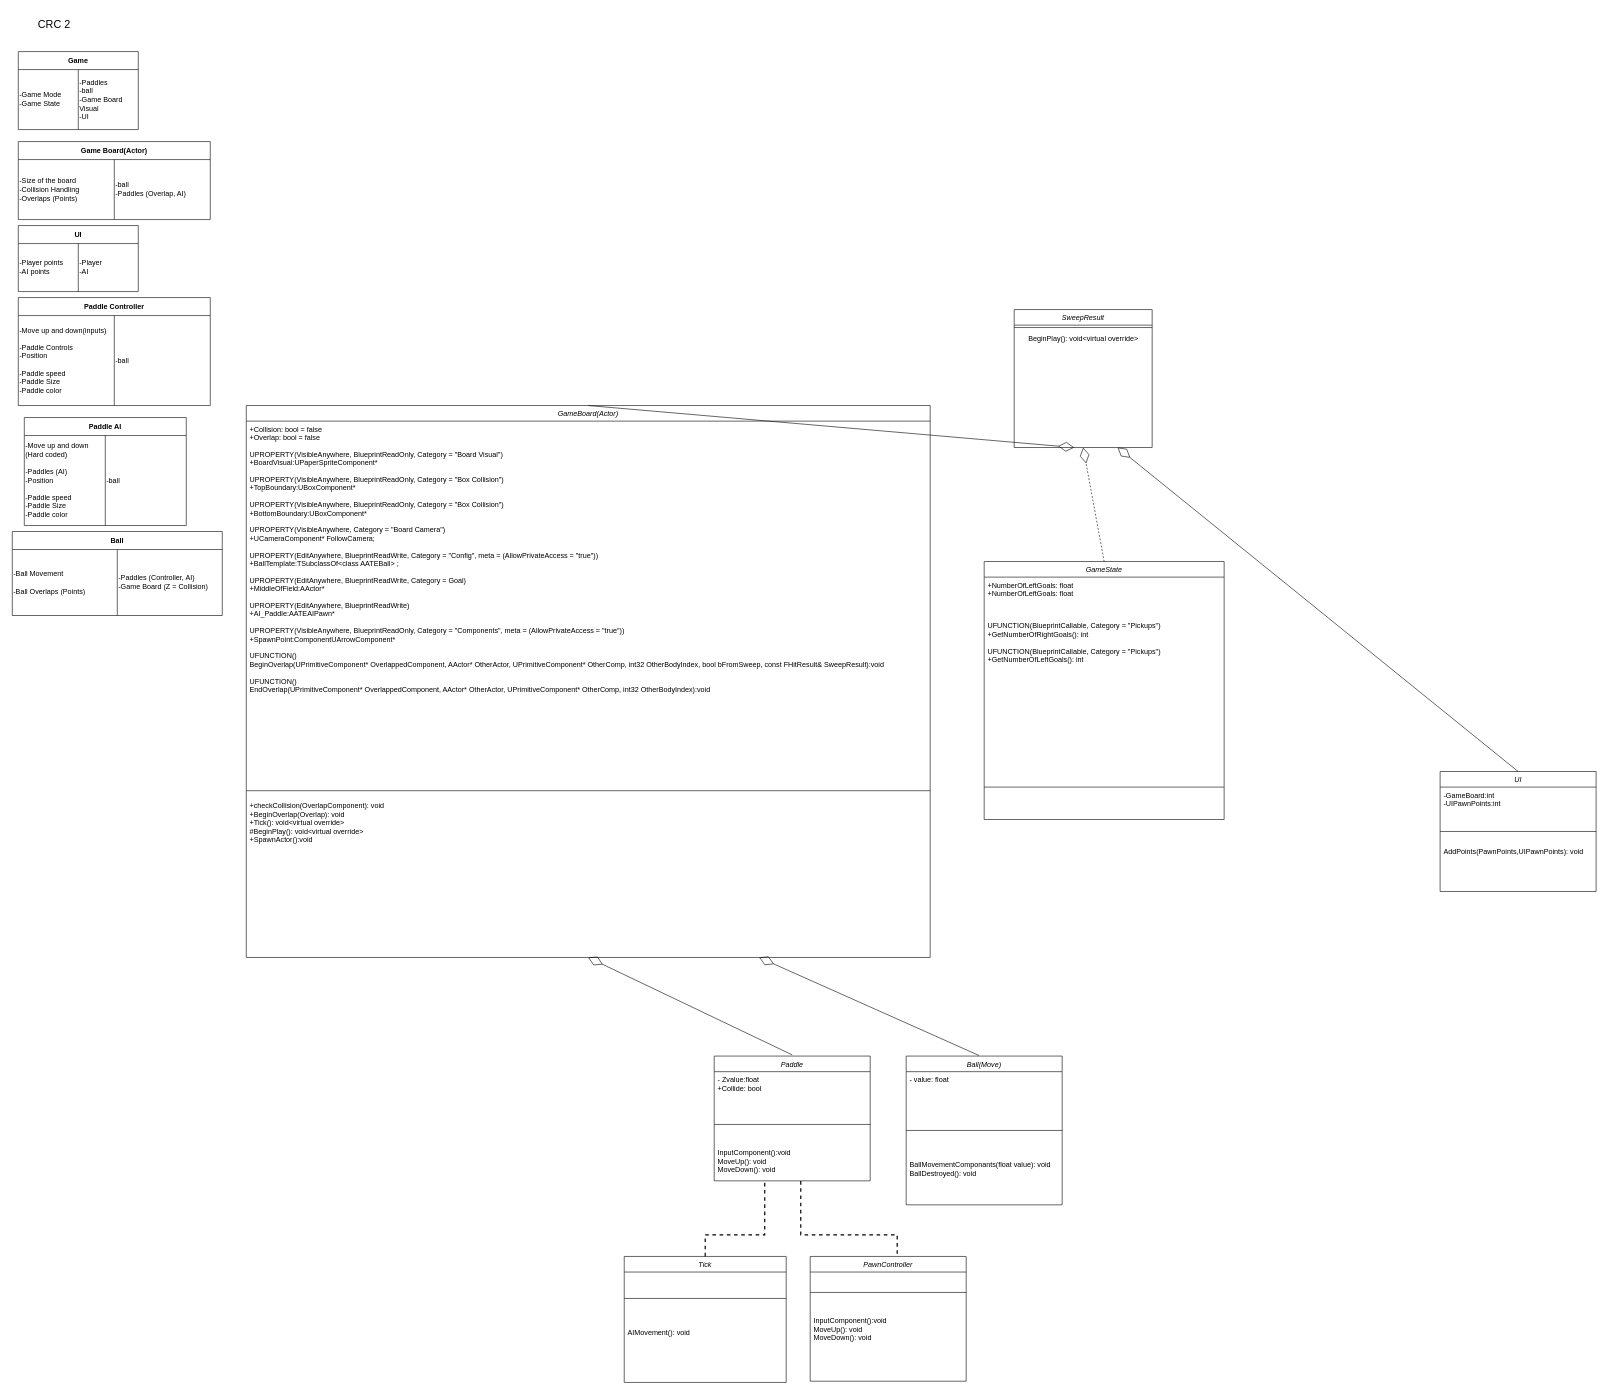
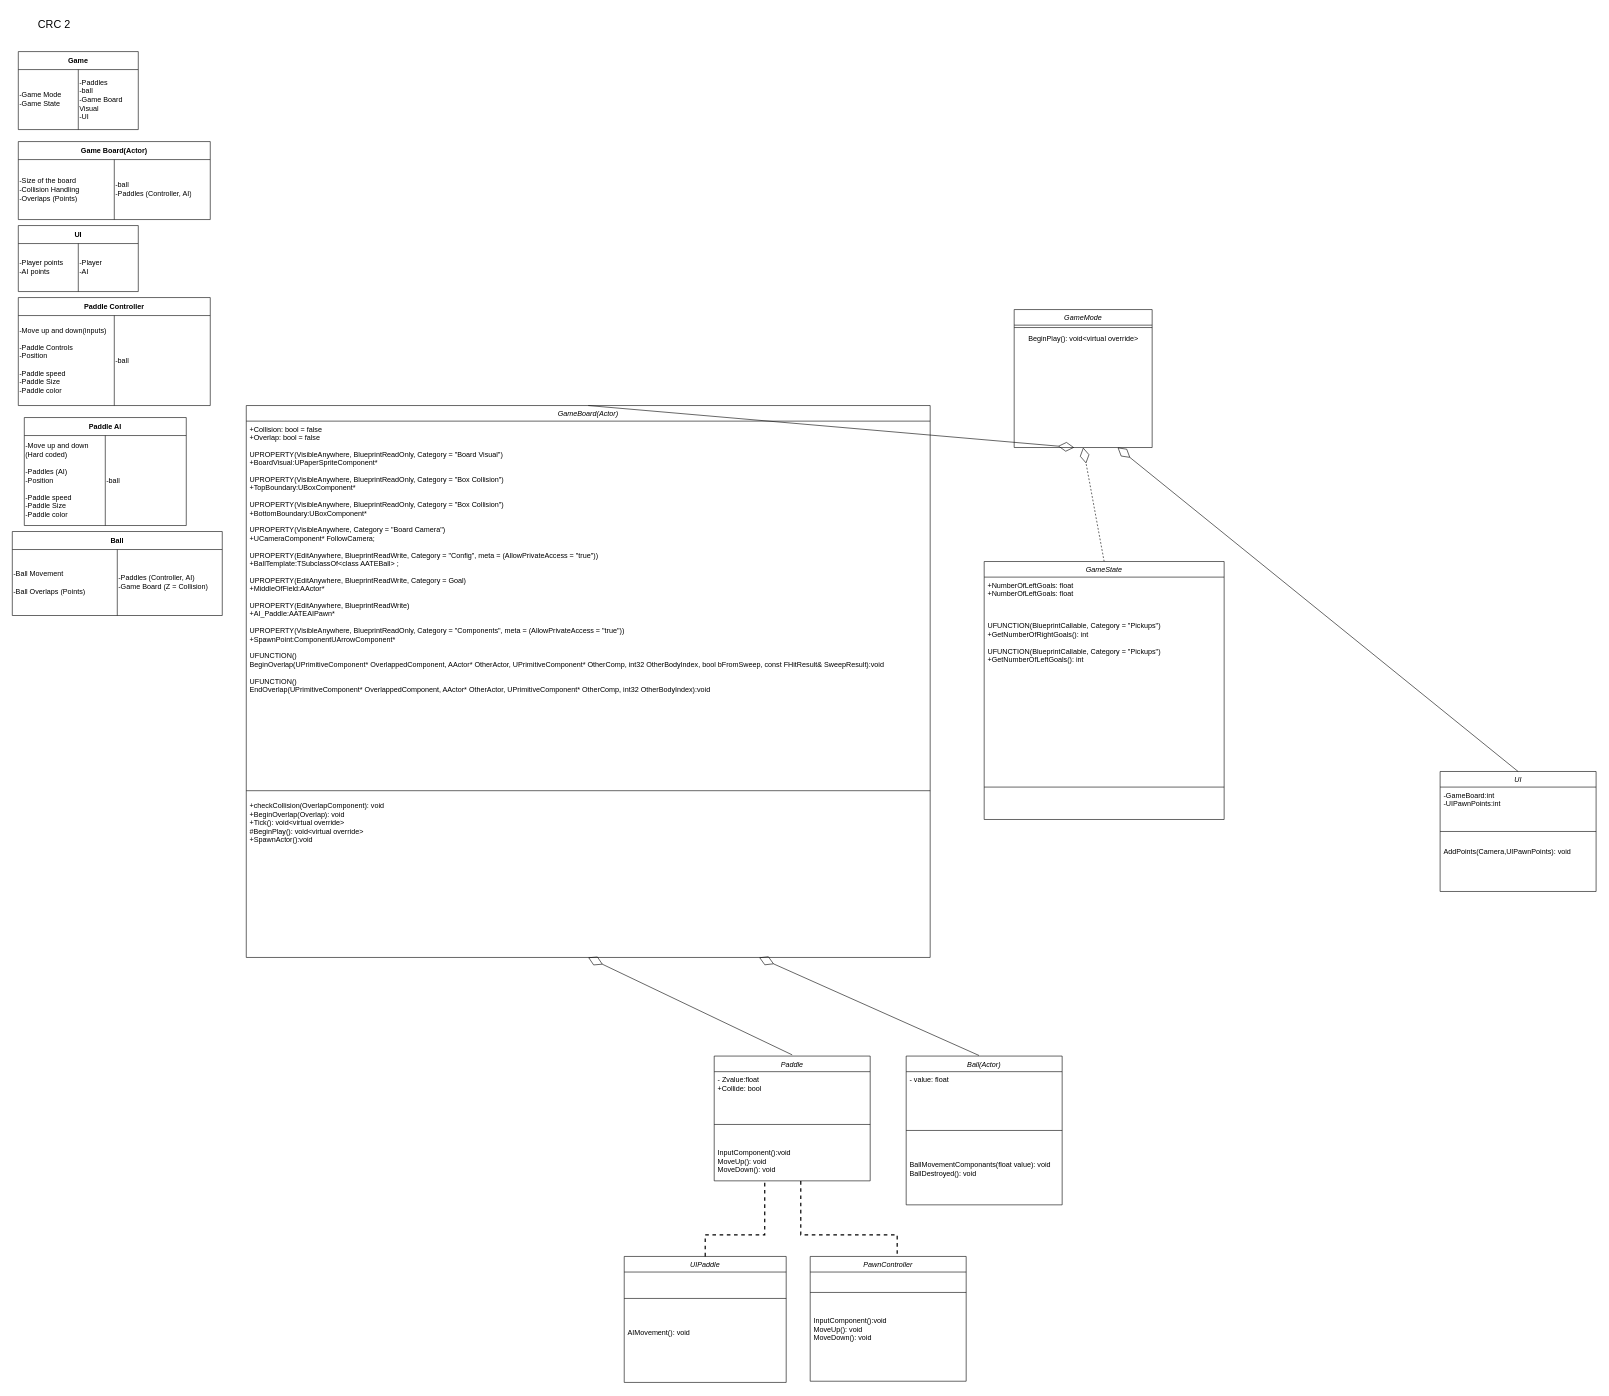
node "-ball -Paddles (Overlap, AI)": label "-ball -Paddles (Overlap, AI)" -> "-ball -Paddles (Controller, AI)"
node "SweepResult": label "SweepResult" -> "GameMode"
node "AddPoints(PawnPoints,UIPawnPoints): void": label "AddPoints(PawnPoints,UIPawnPoints): void" -> "AddPoints(Camera,UIPawnPoints): void"
node "Ball(Move)": label "Ball(Move)" -> "Ball(Actor)"
node "Tick": label "Tick" -> "UIPaddle"
